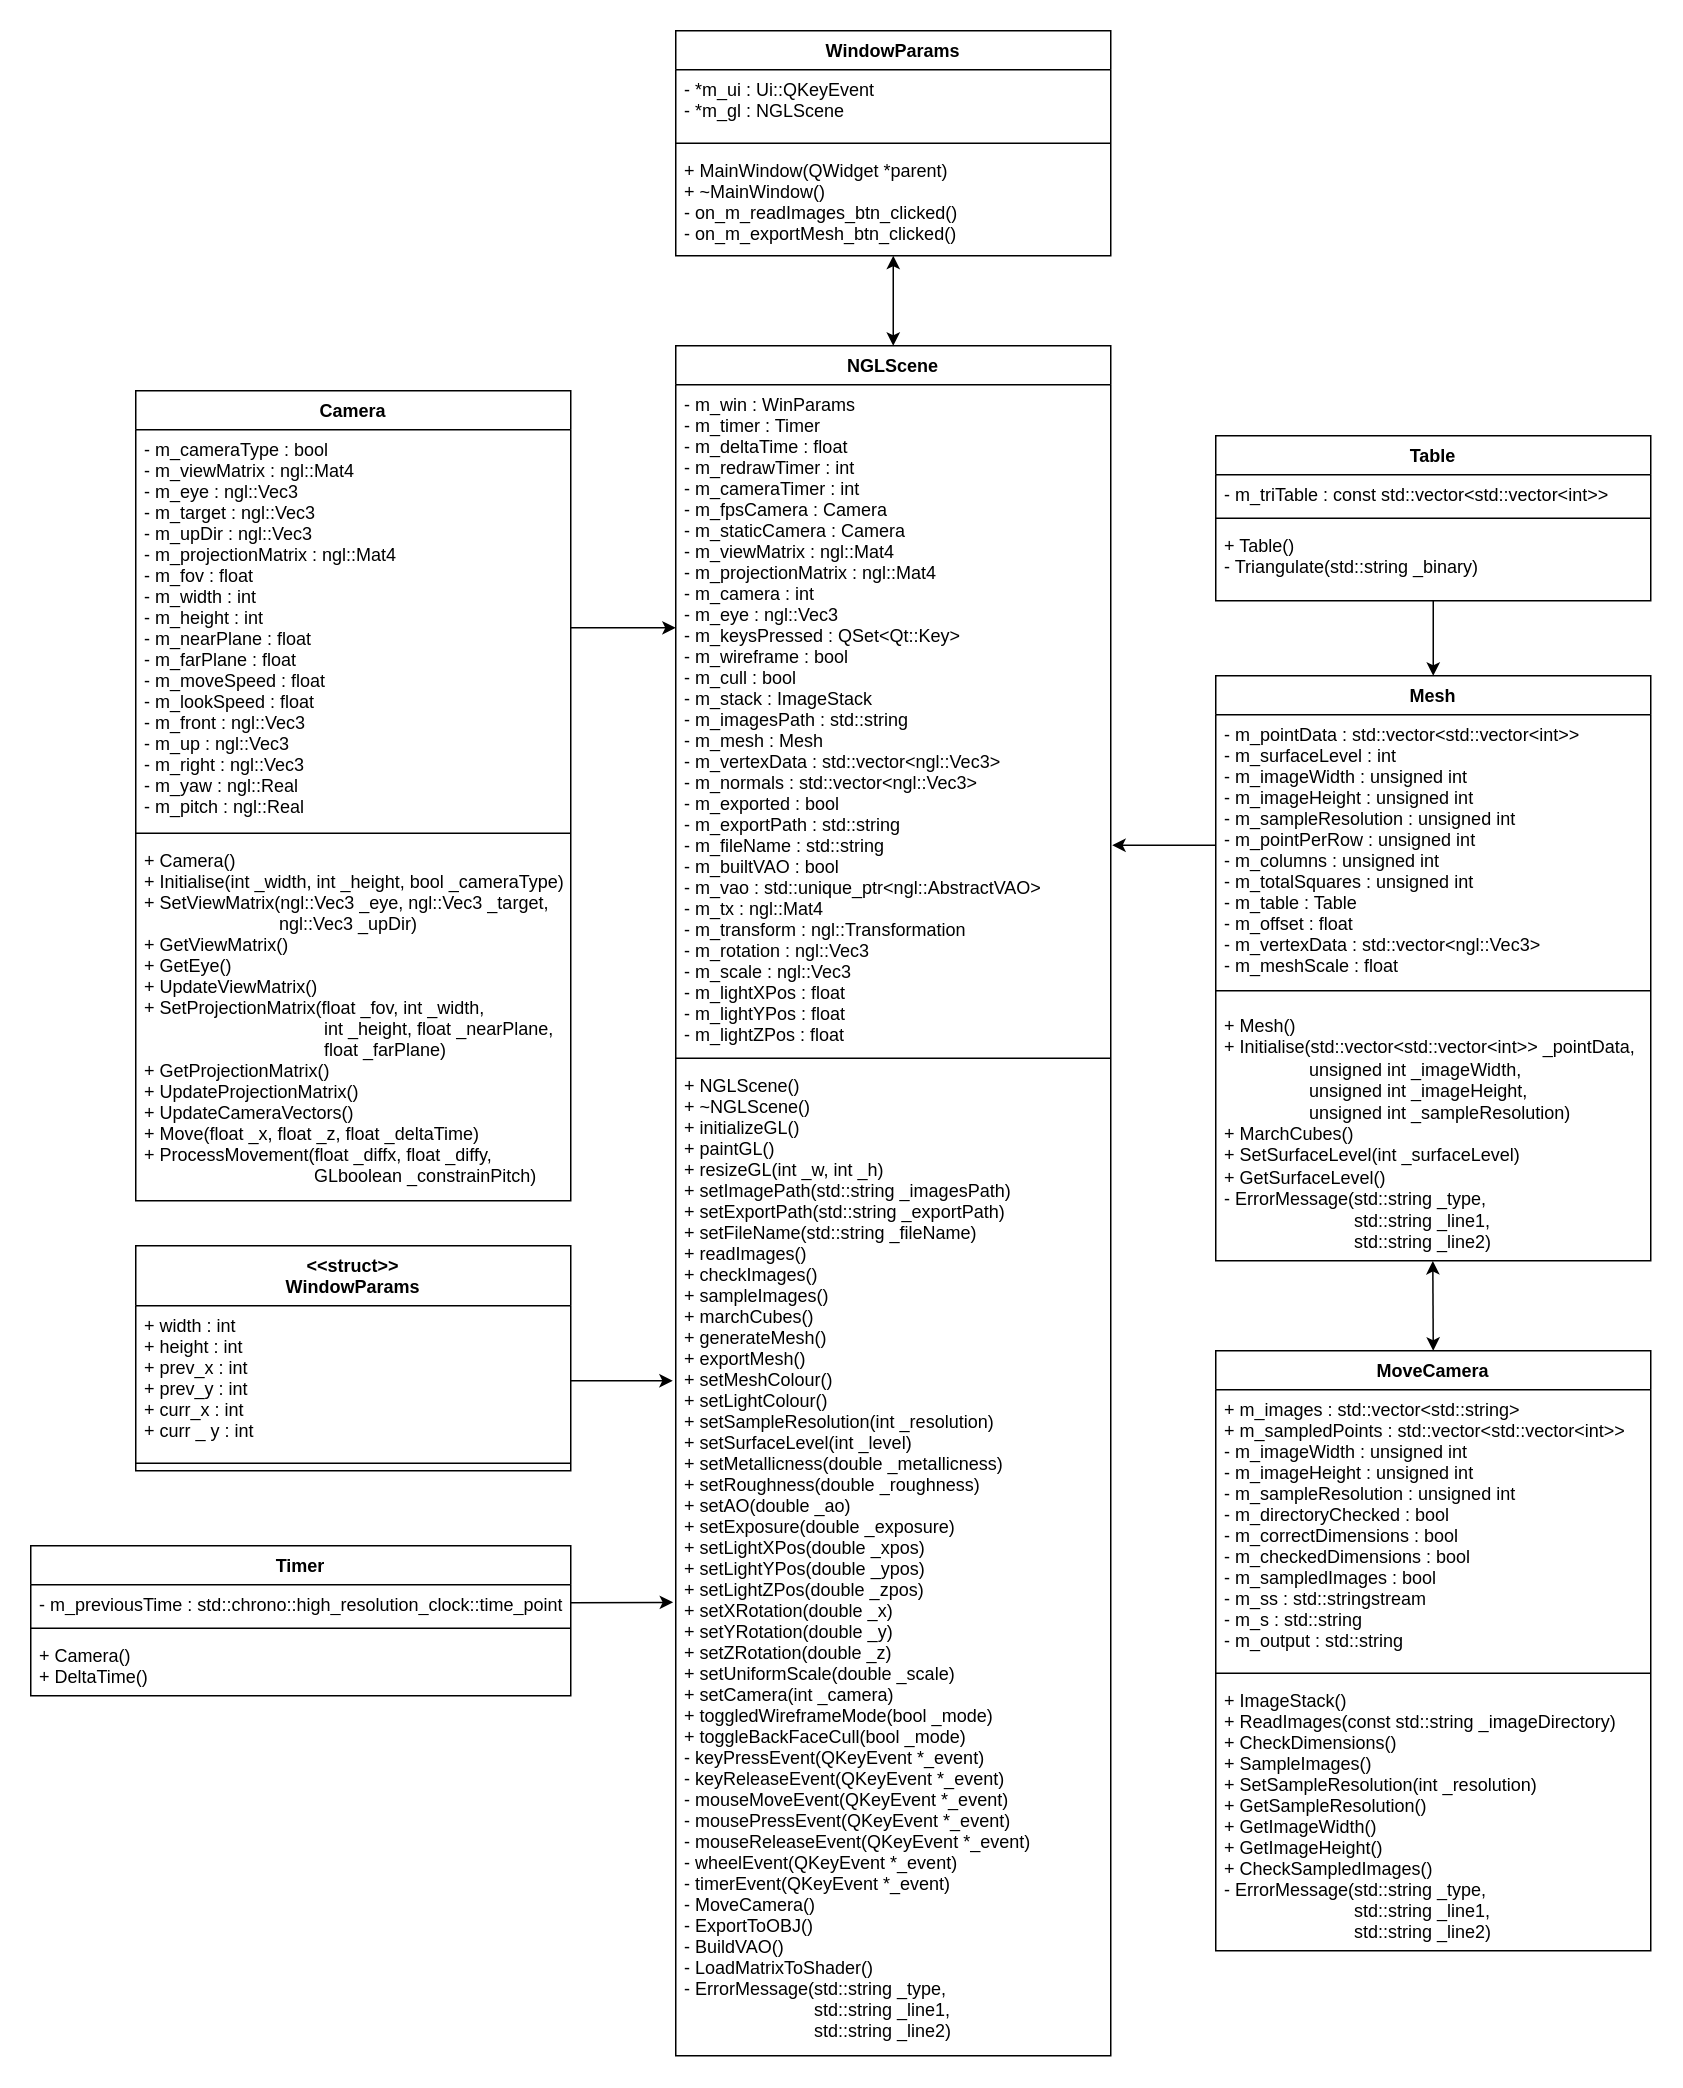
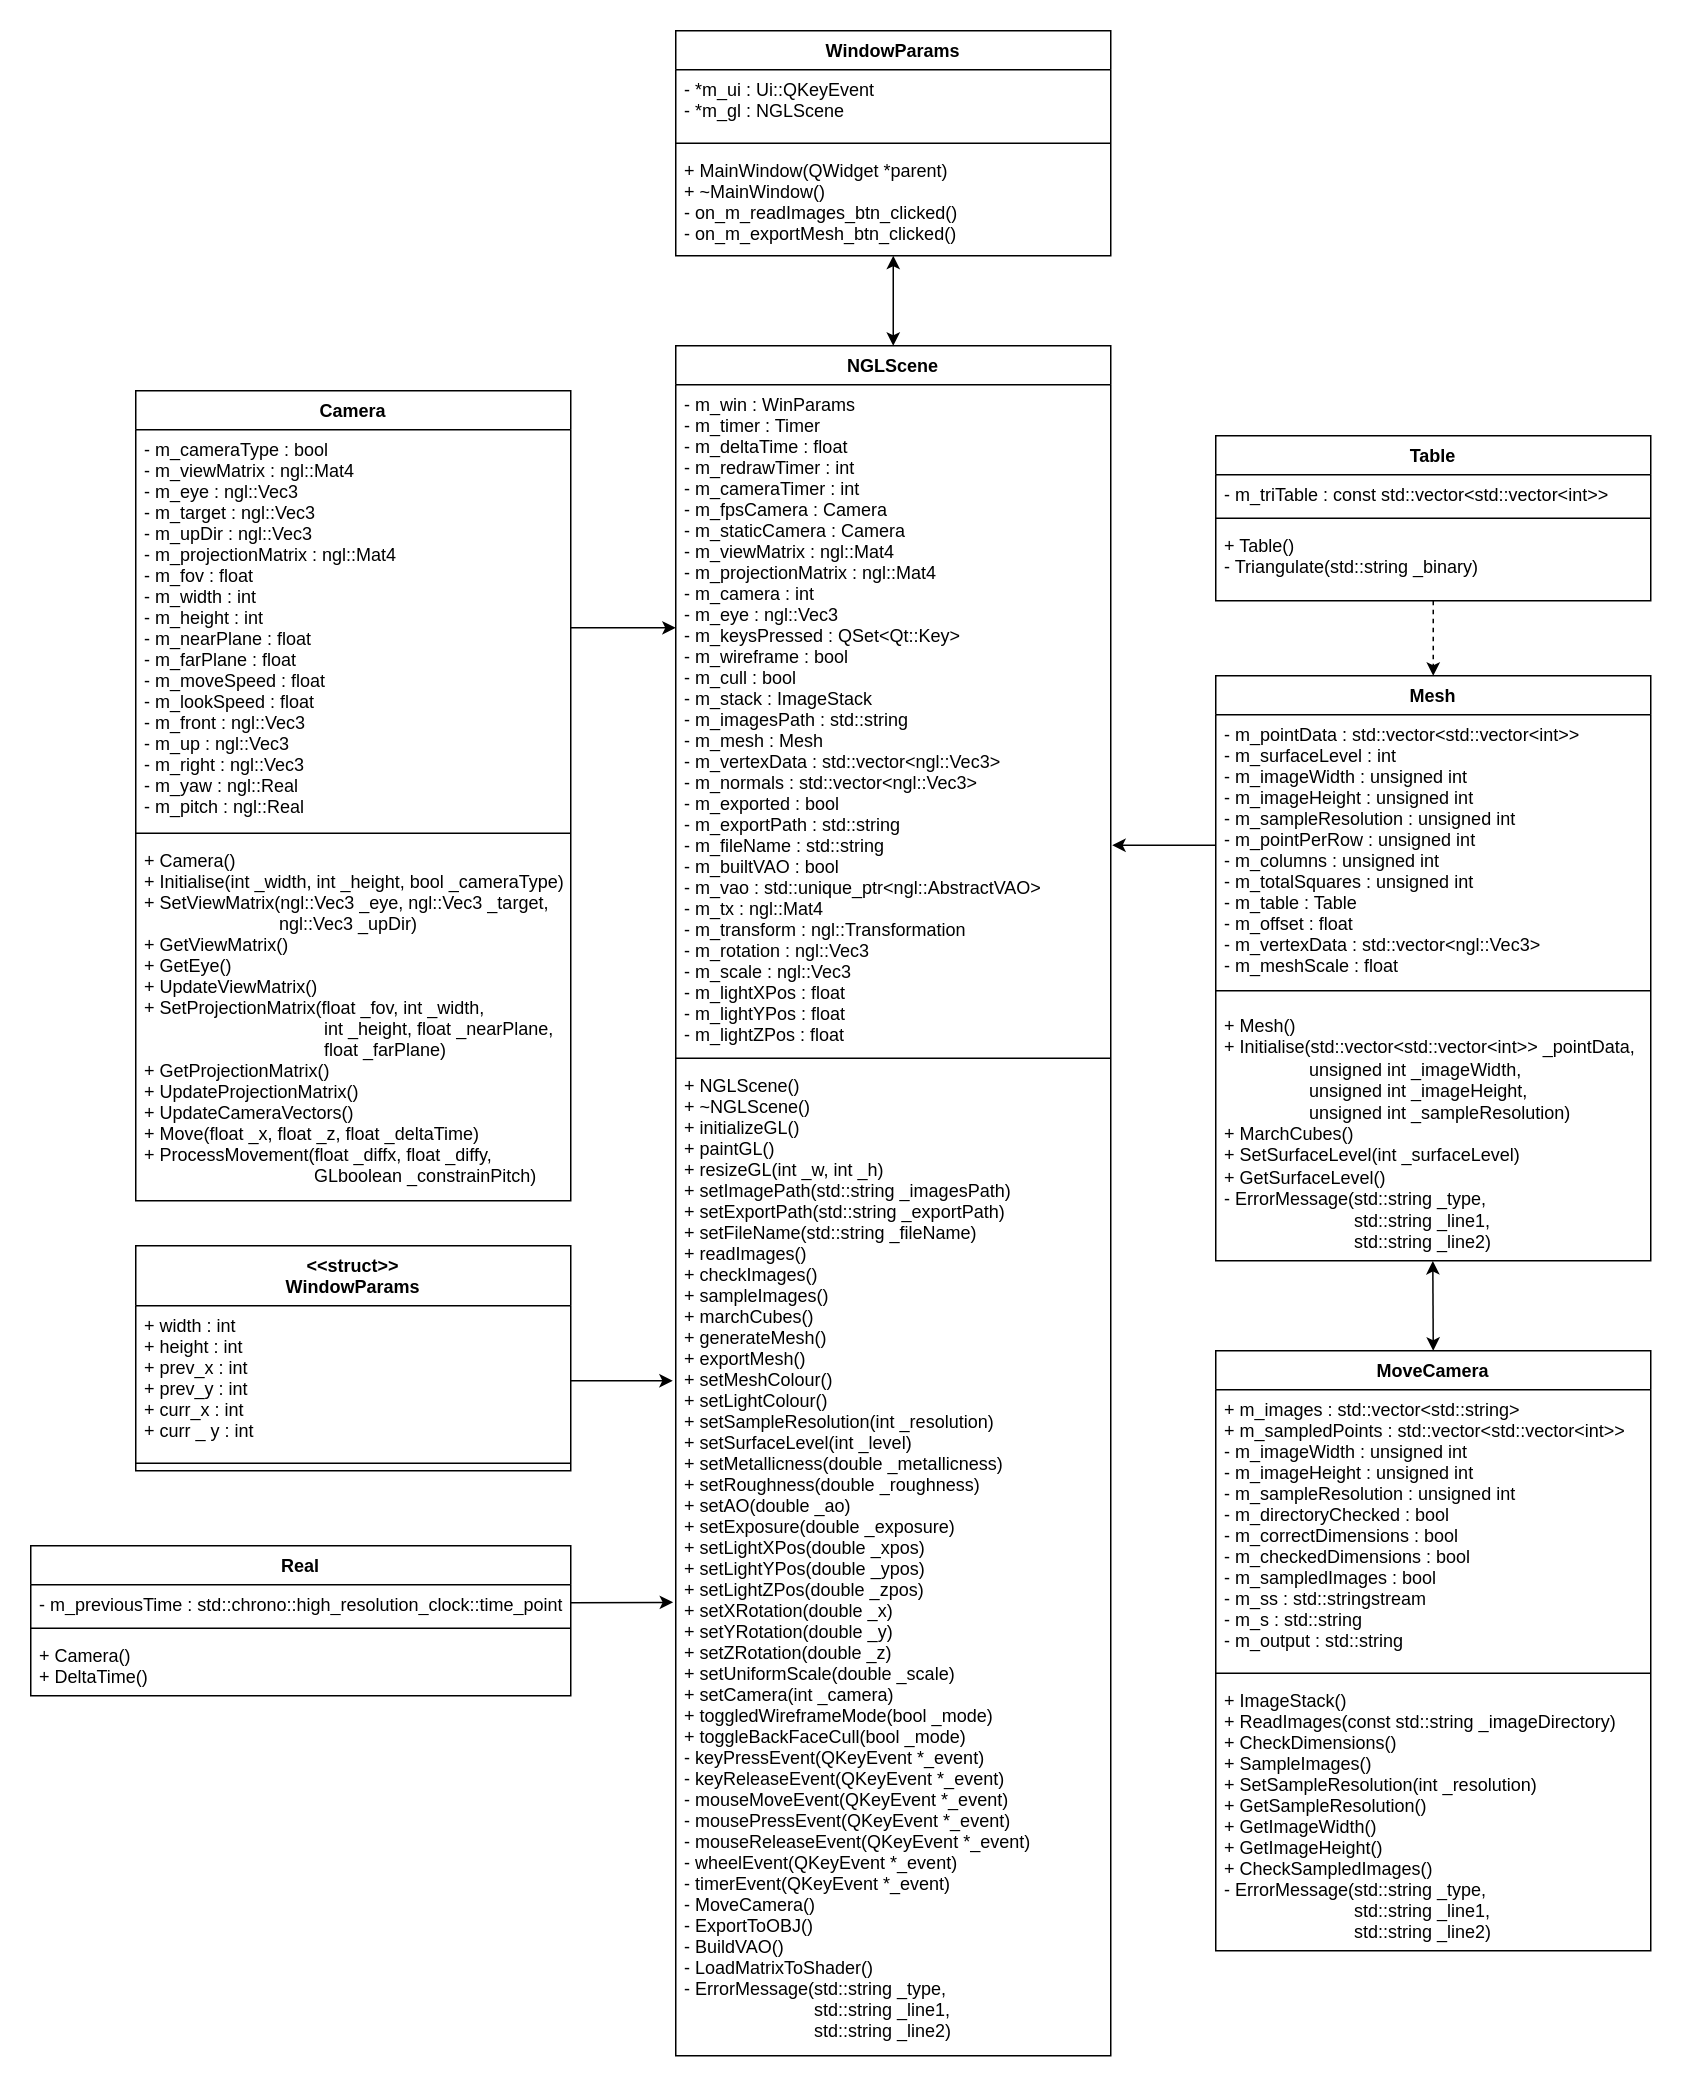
edge "+ Table() - Triangulate(std::string _binary)" -> "Mesh": style solid -> dashed
node "Timer": label "Timer" -> "Real"
